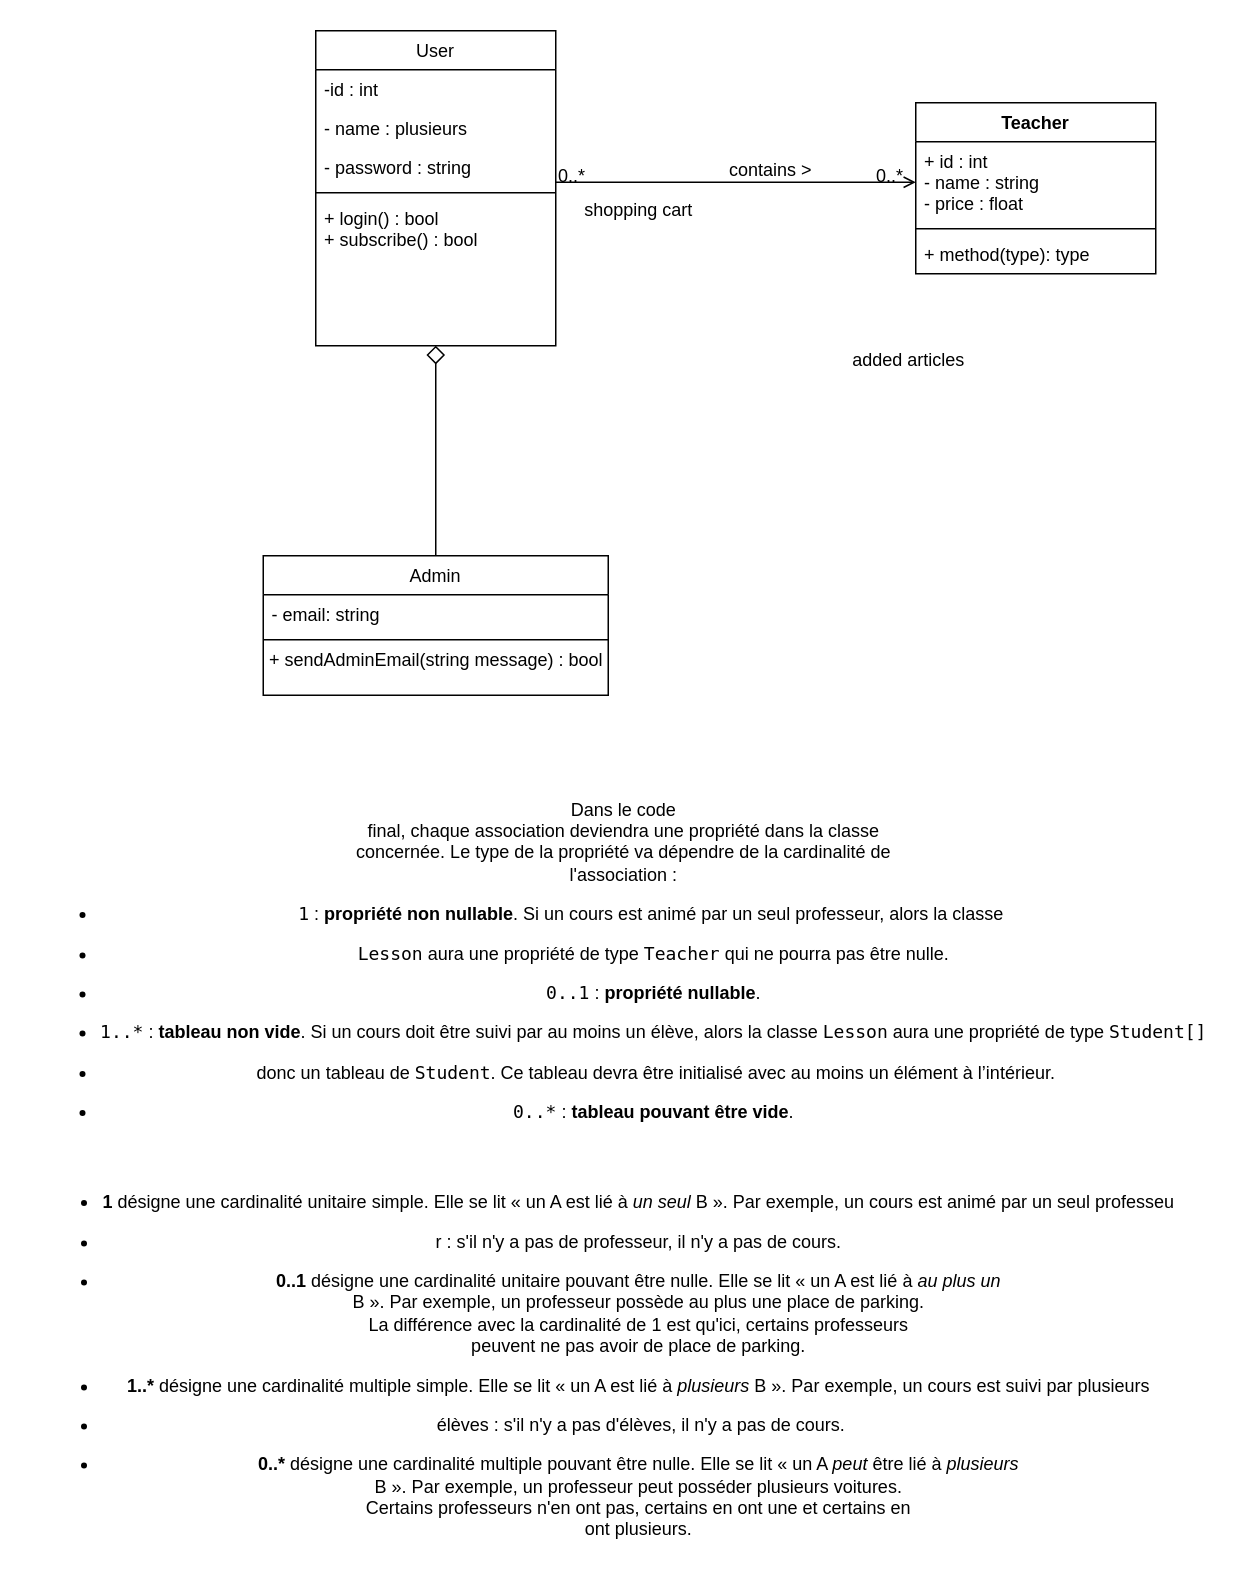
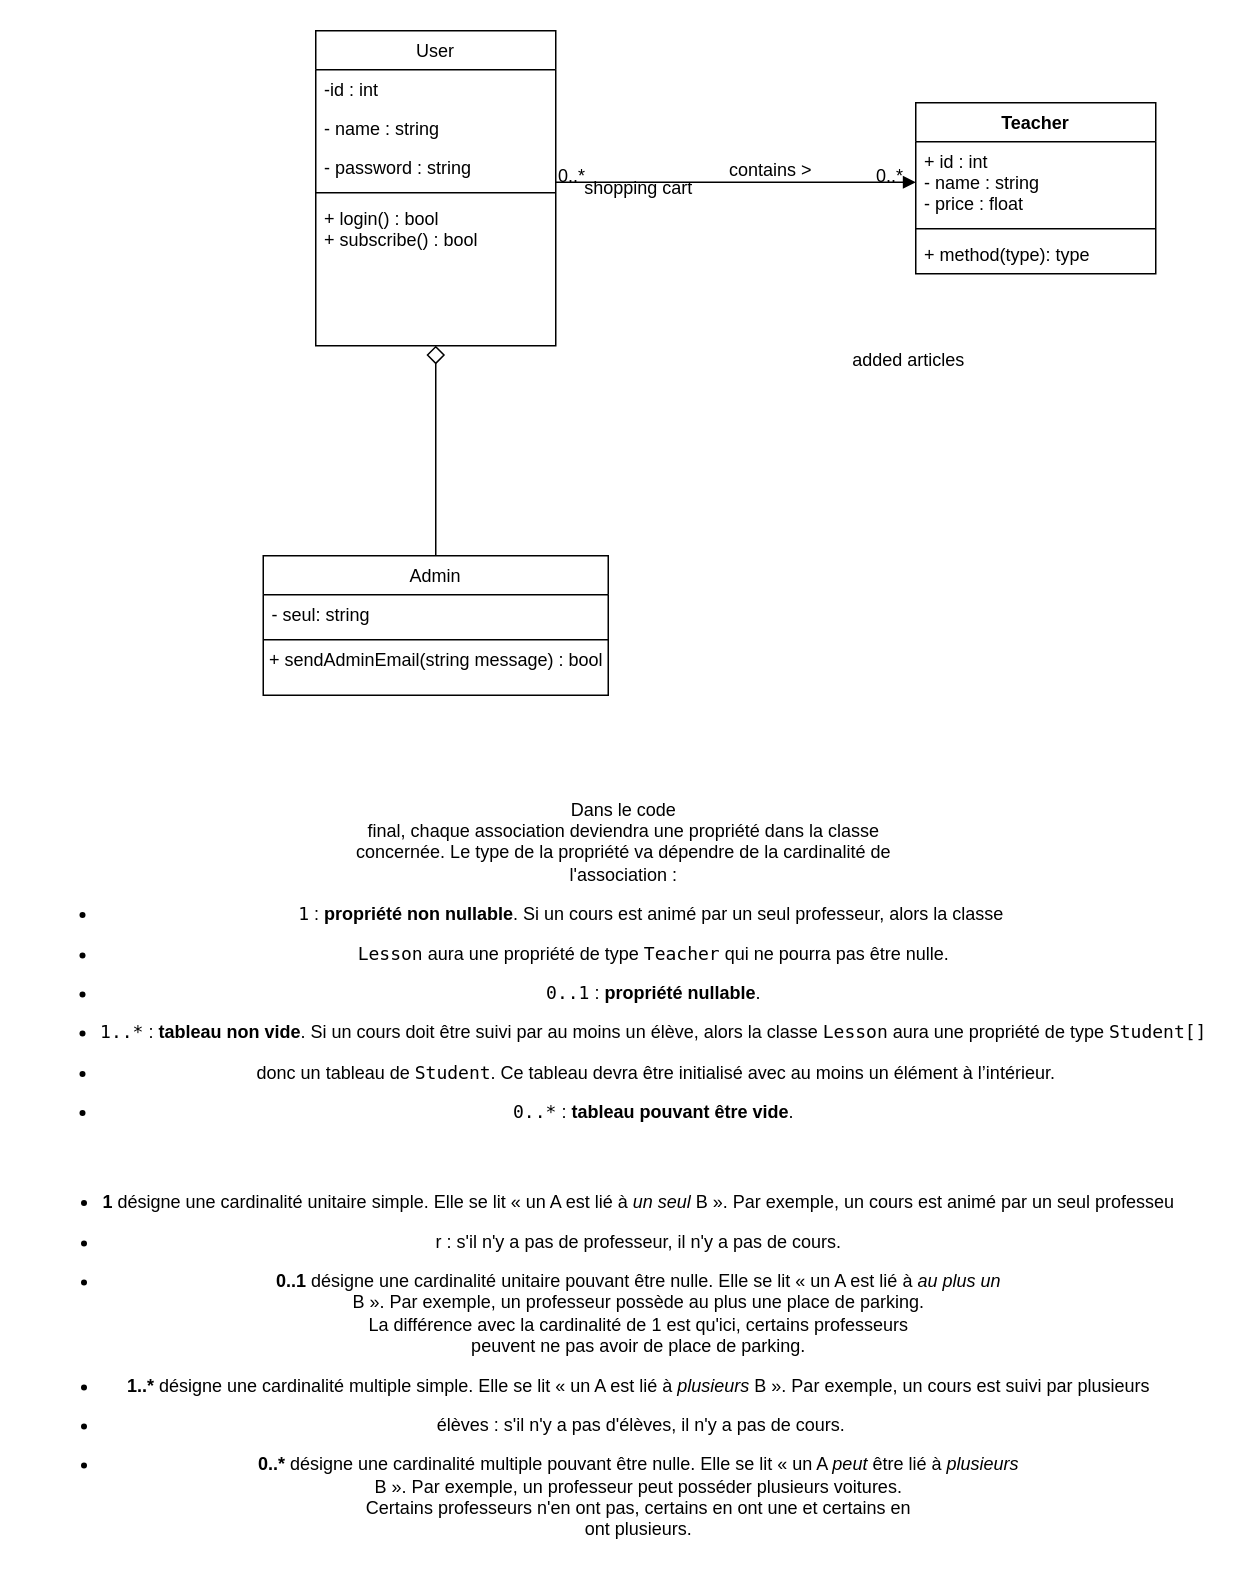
node "- name : plusieurs": label "- name : plusieurs" -> "- name : string"
edge "User" -> "+ id : int - name : string - price : float": arrowhead open -> block
node "shopping cart": moved (638, 211) -> (638, 188)
node "- email: string": label "- email: string" -> "- seul: string"
